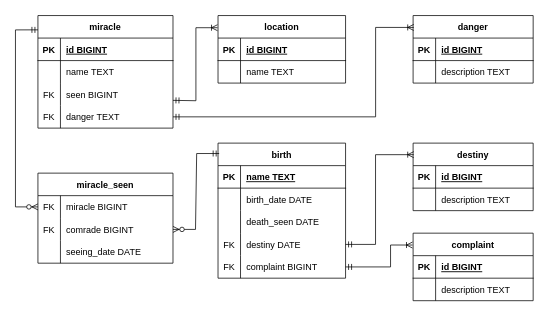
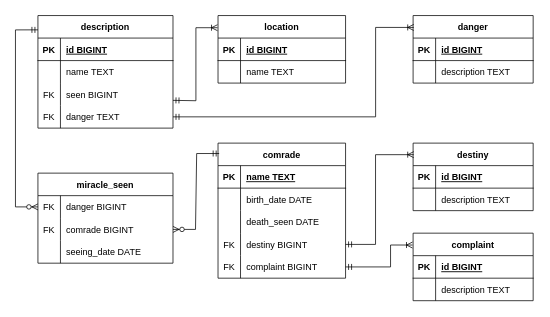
node "miracle": label "miracle" -> "description"
node "birth": label "birth" -> "comrade"
node "miracle BIGINT": label "miracle BIGINT" -> "danger BIGINT"
node "destiny DATE": label "destiny DATE" -> "destiny BIGINT"
